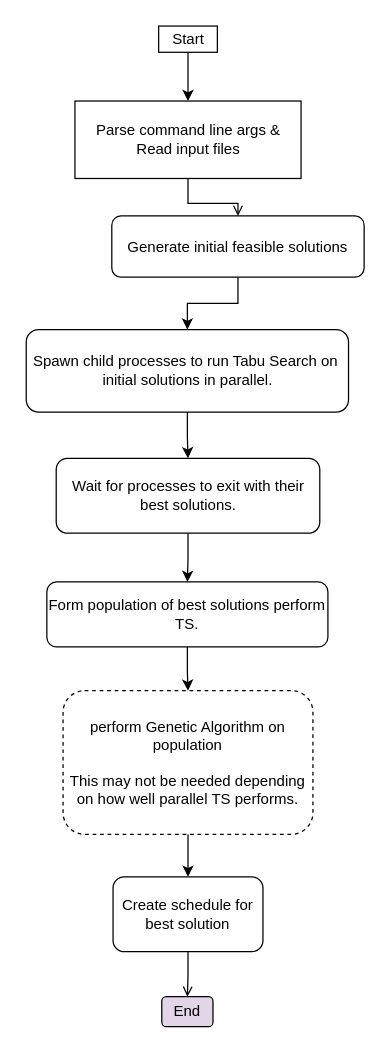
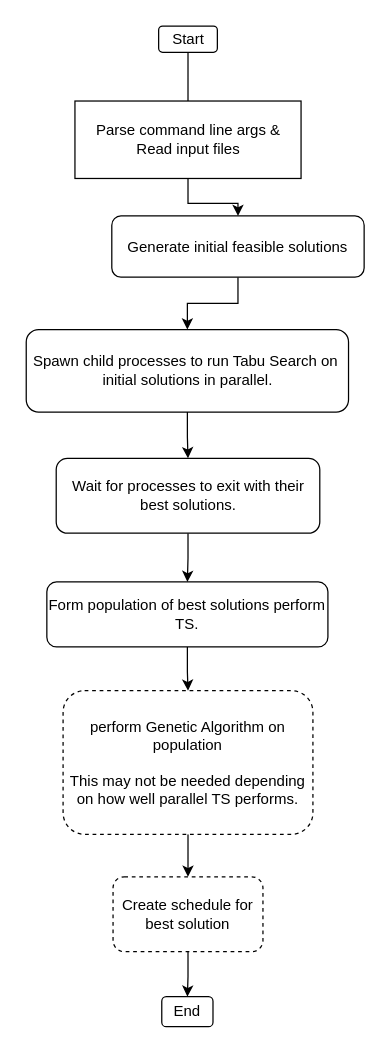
node "Start": shape rectangle -> rounded rectangle
edge "Start" -> "Parse command line args & Read input files": arrowhead classic -> none
edge "Parse command line args & Read input files" -> "Generate initial feasible solutions": arrowhead open -> classic
node "Create schedule for best solution": style solid -> dashed
edge "Create schedule for best solution" -> "End": arrowhead open -> classic
node "End": fillcolor #e1d5e7 -> #ffffff
